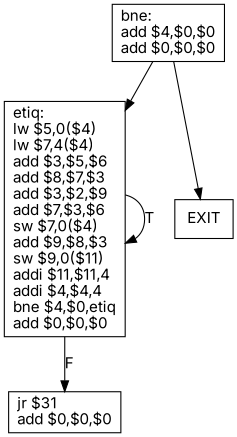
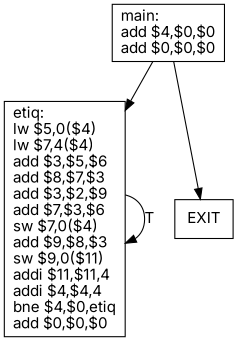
node "bne: add $4,$0,$0 add $0,$0,$0": label "bne: add $4,$0,$0 add $0,$0,$0" -> "main: add $4,$0,$0 add $0,$0,$0"
node "jr $31 add $0,$0,$0": removed
